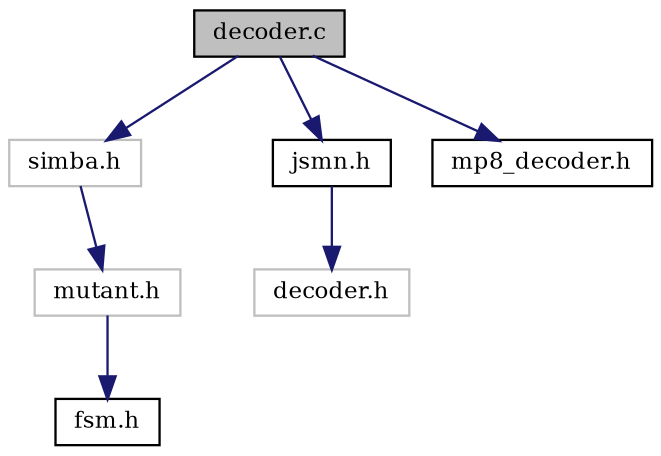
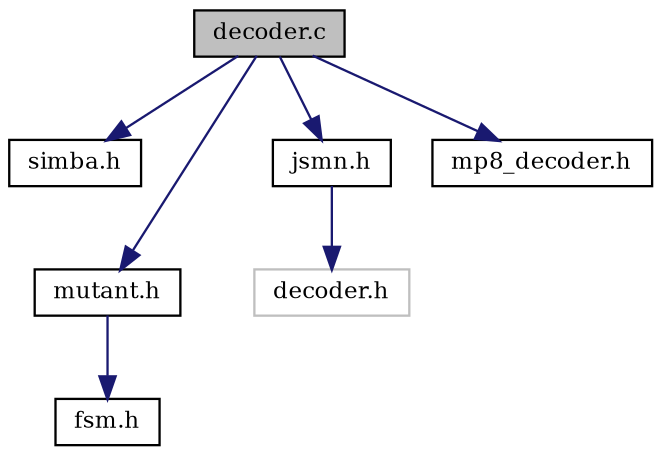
node "simba.h": color grey75 -> black
edge "simba.h" -> "mutant.h": now "decoder.c" -> "mutant.h"
node "mutant.h": color grey75 -> black
